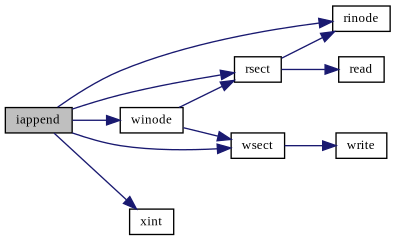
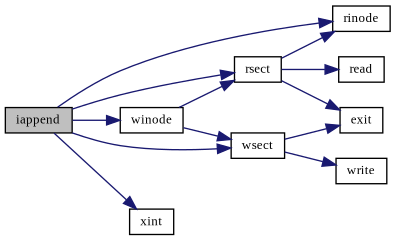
node "exit": added
